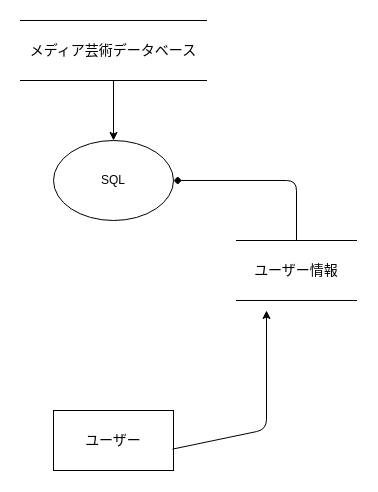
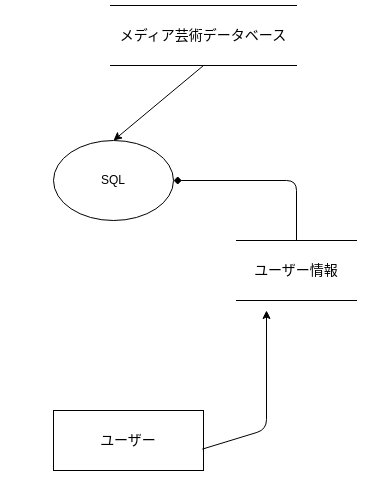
node "メディア芸術データベース": moved (114, 51) -> (204, 36)
node "ユーザー": size 120x60 -> 150x60
